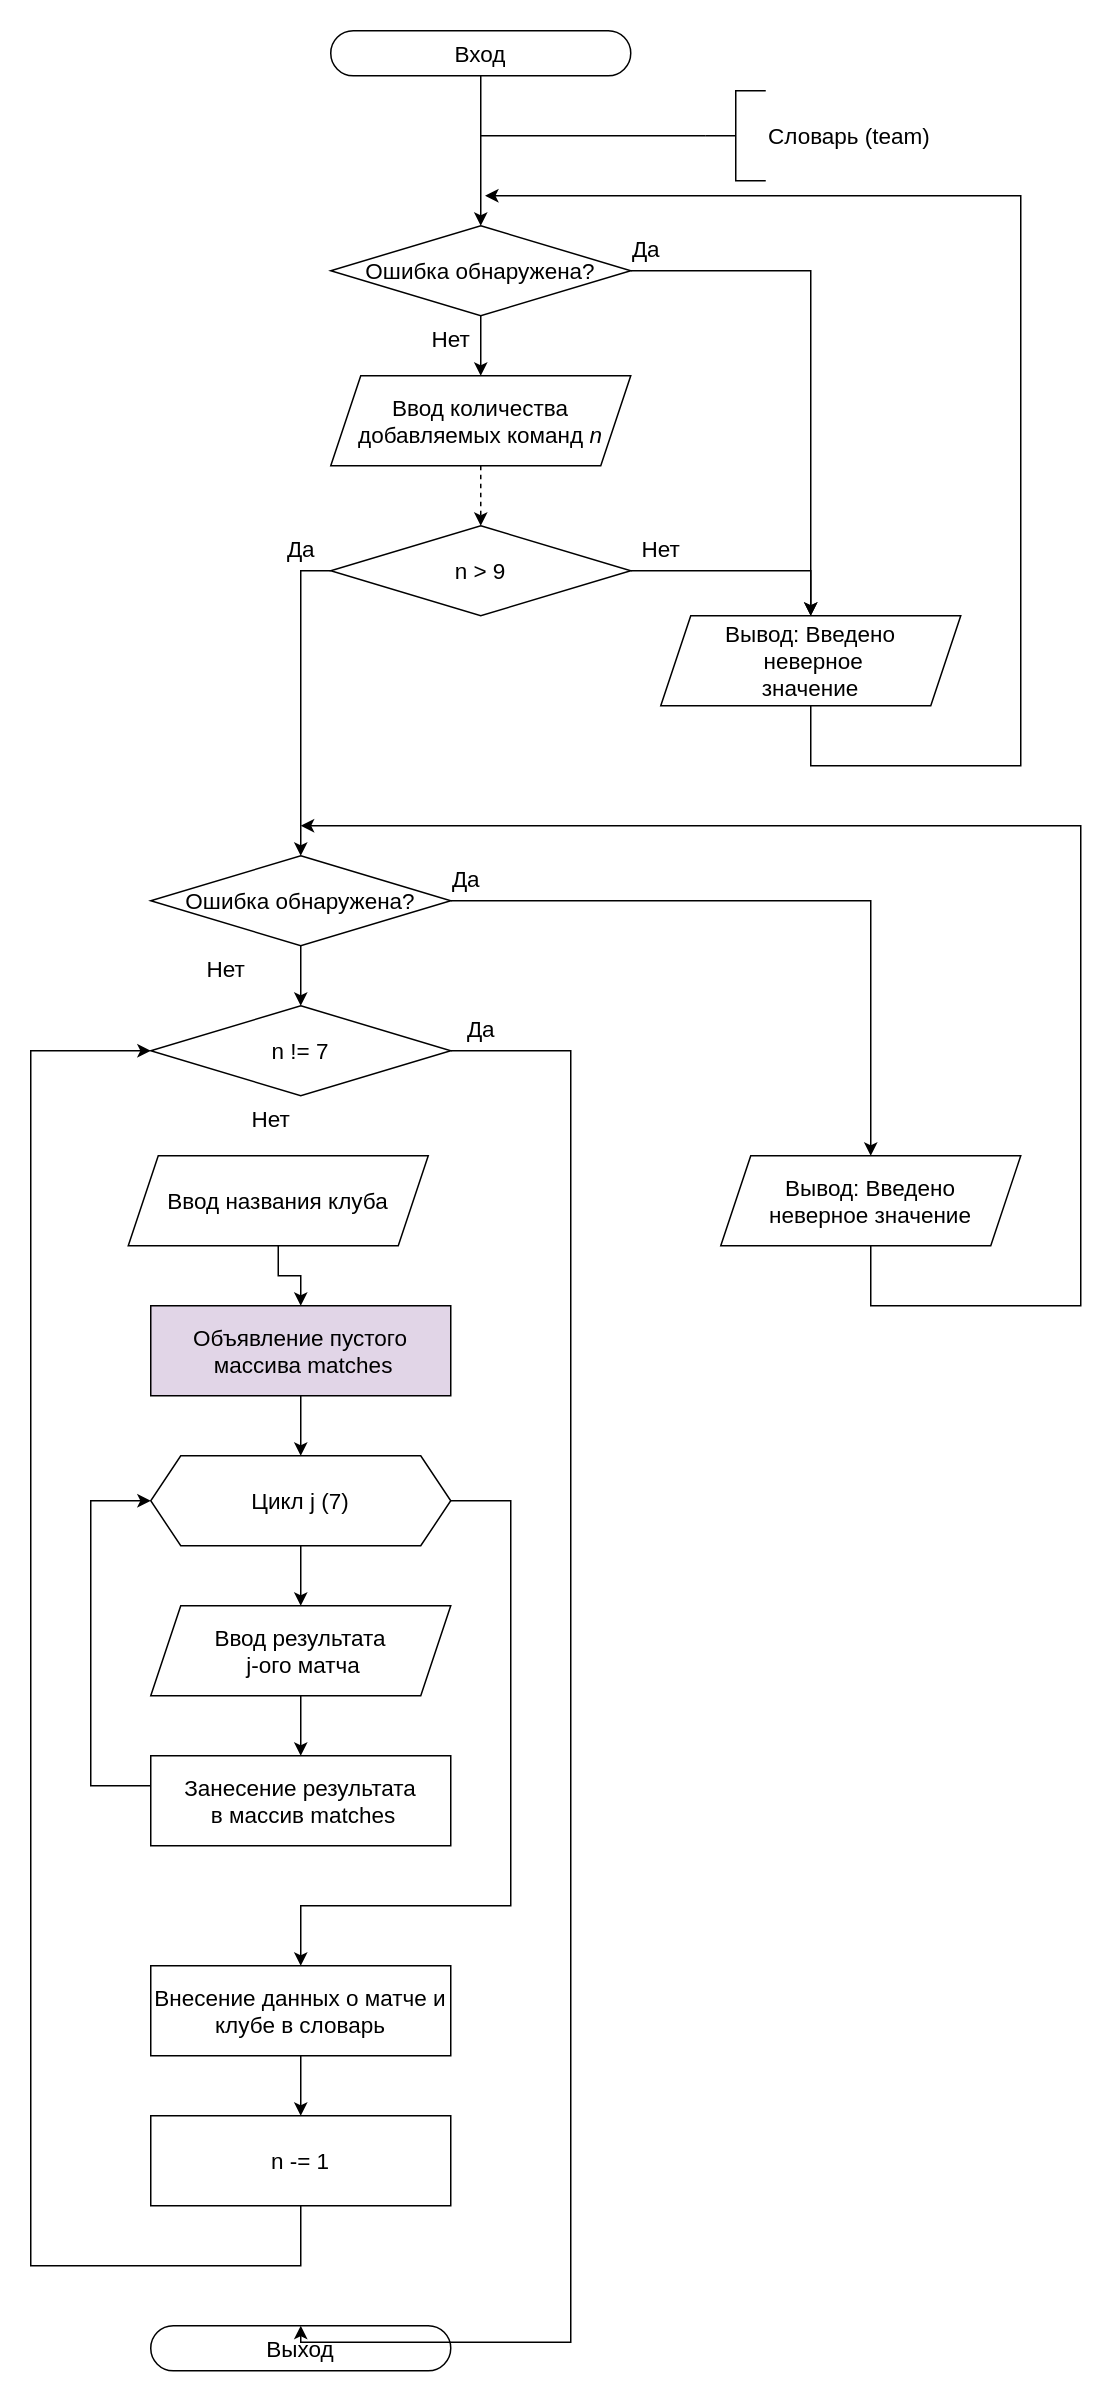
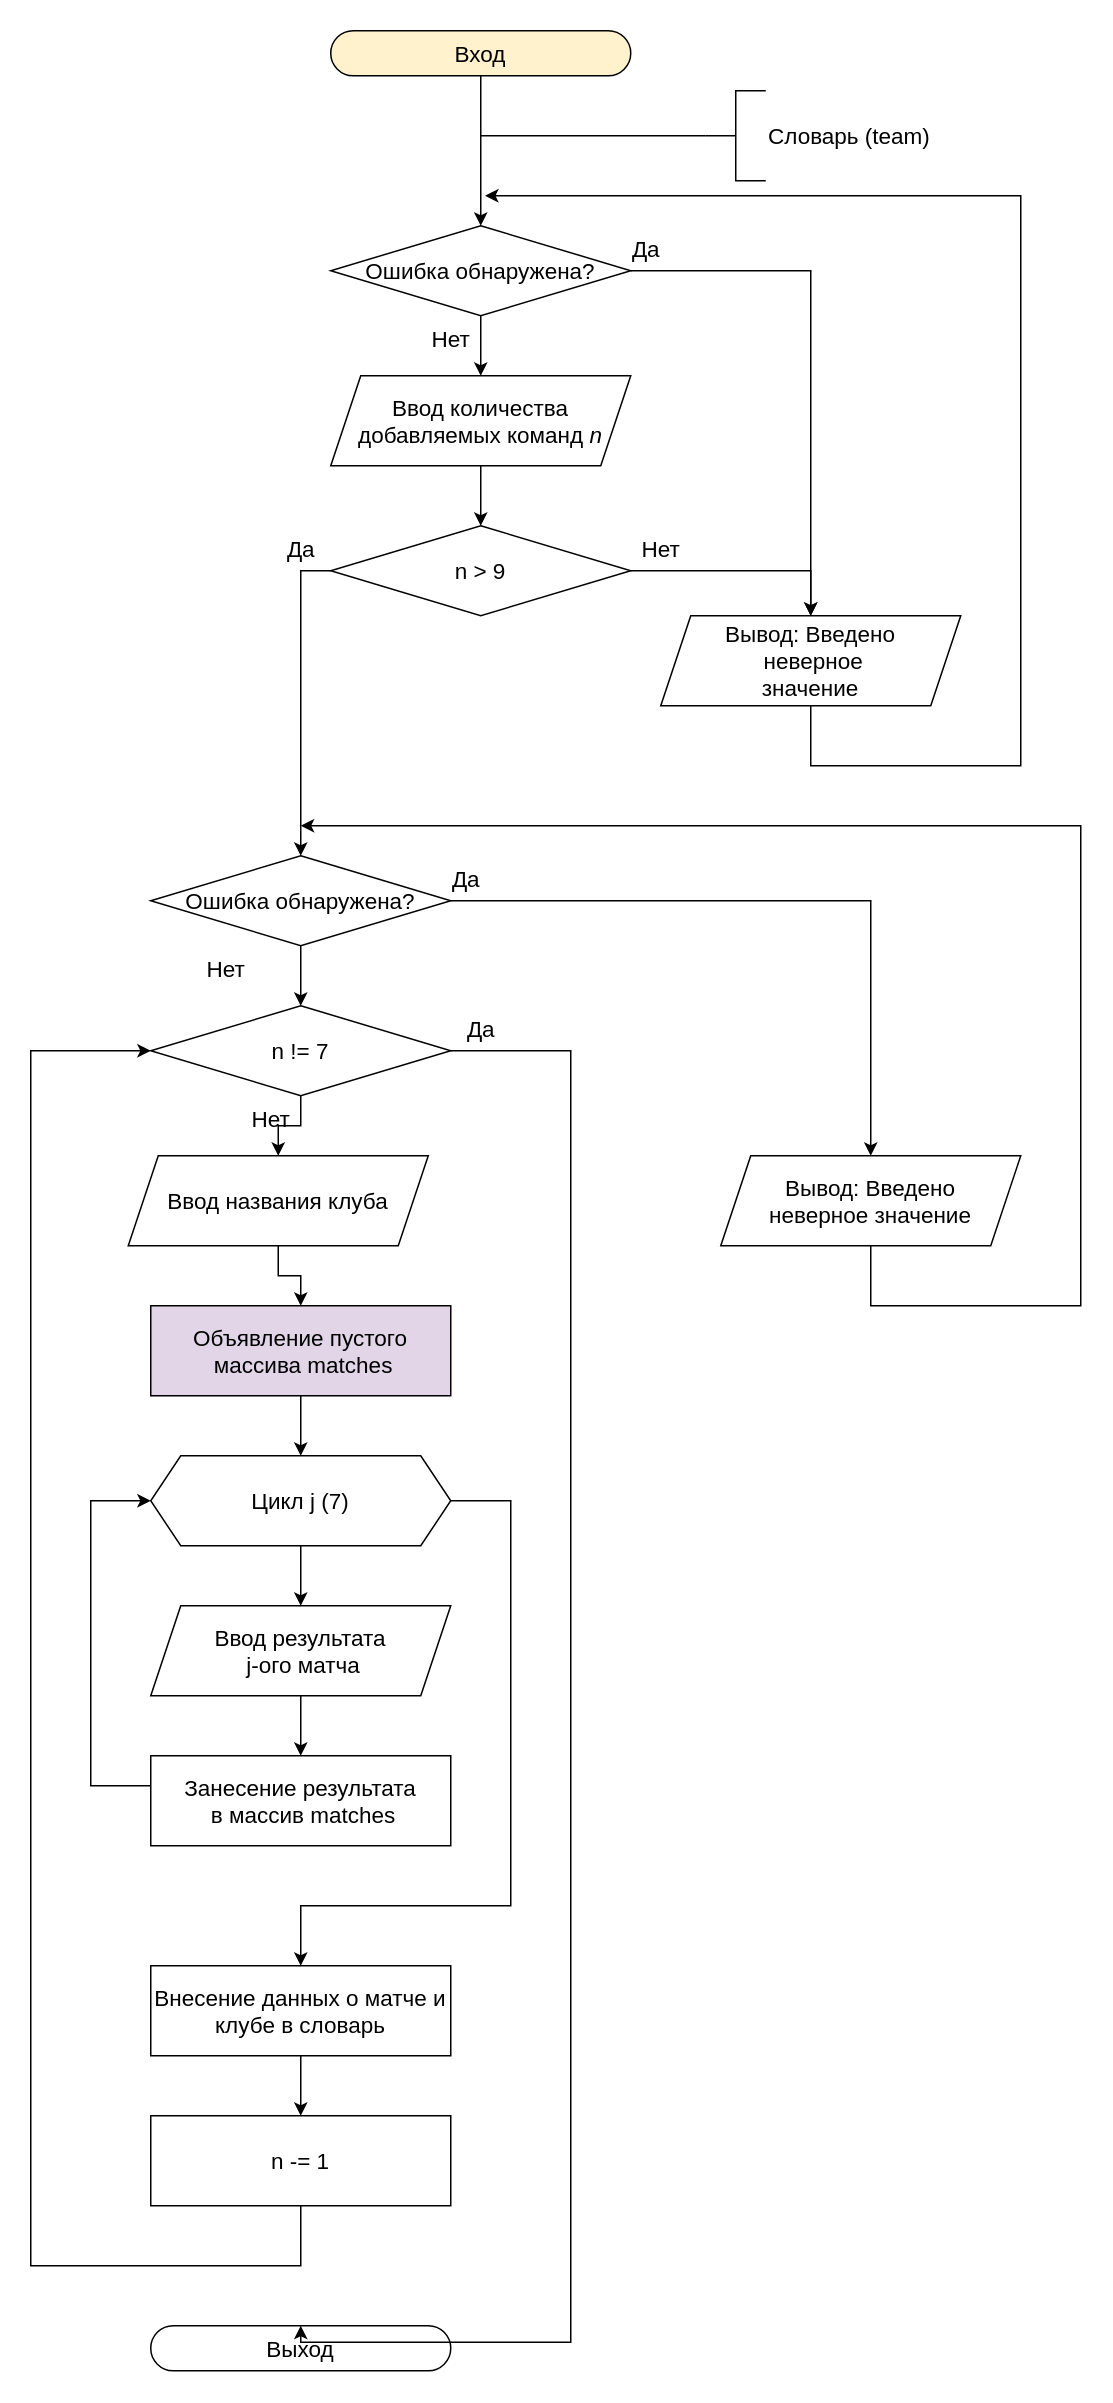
node "Вход": fillcolor #ffffff -> #fff2cc
edge "Ввод количествадобавляемых команд n" -> "n > 9": style dashed -> solid
edge "n != 7" -> "Ввод названия клуба": added
